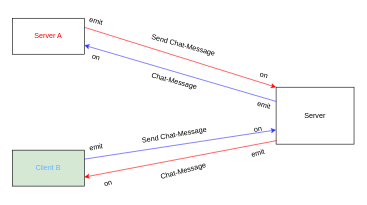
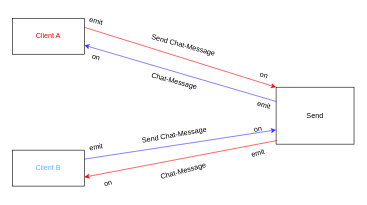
node "Server A": label "Server A" -> "Client A"
node "Server": label "Server" -> "Send"
node "Client B": fillcolor #d5e8d4 -> #ffffff
